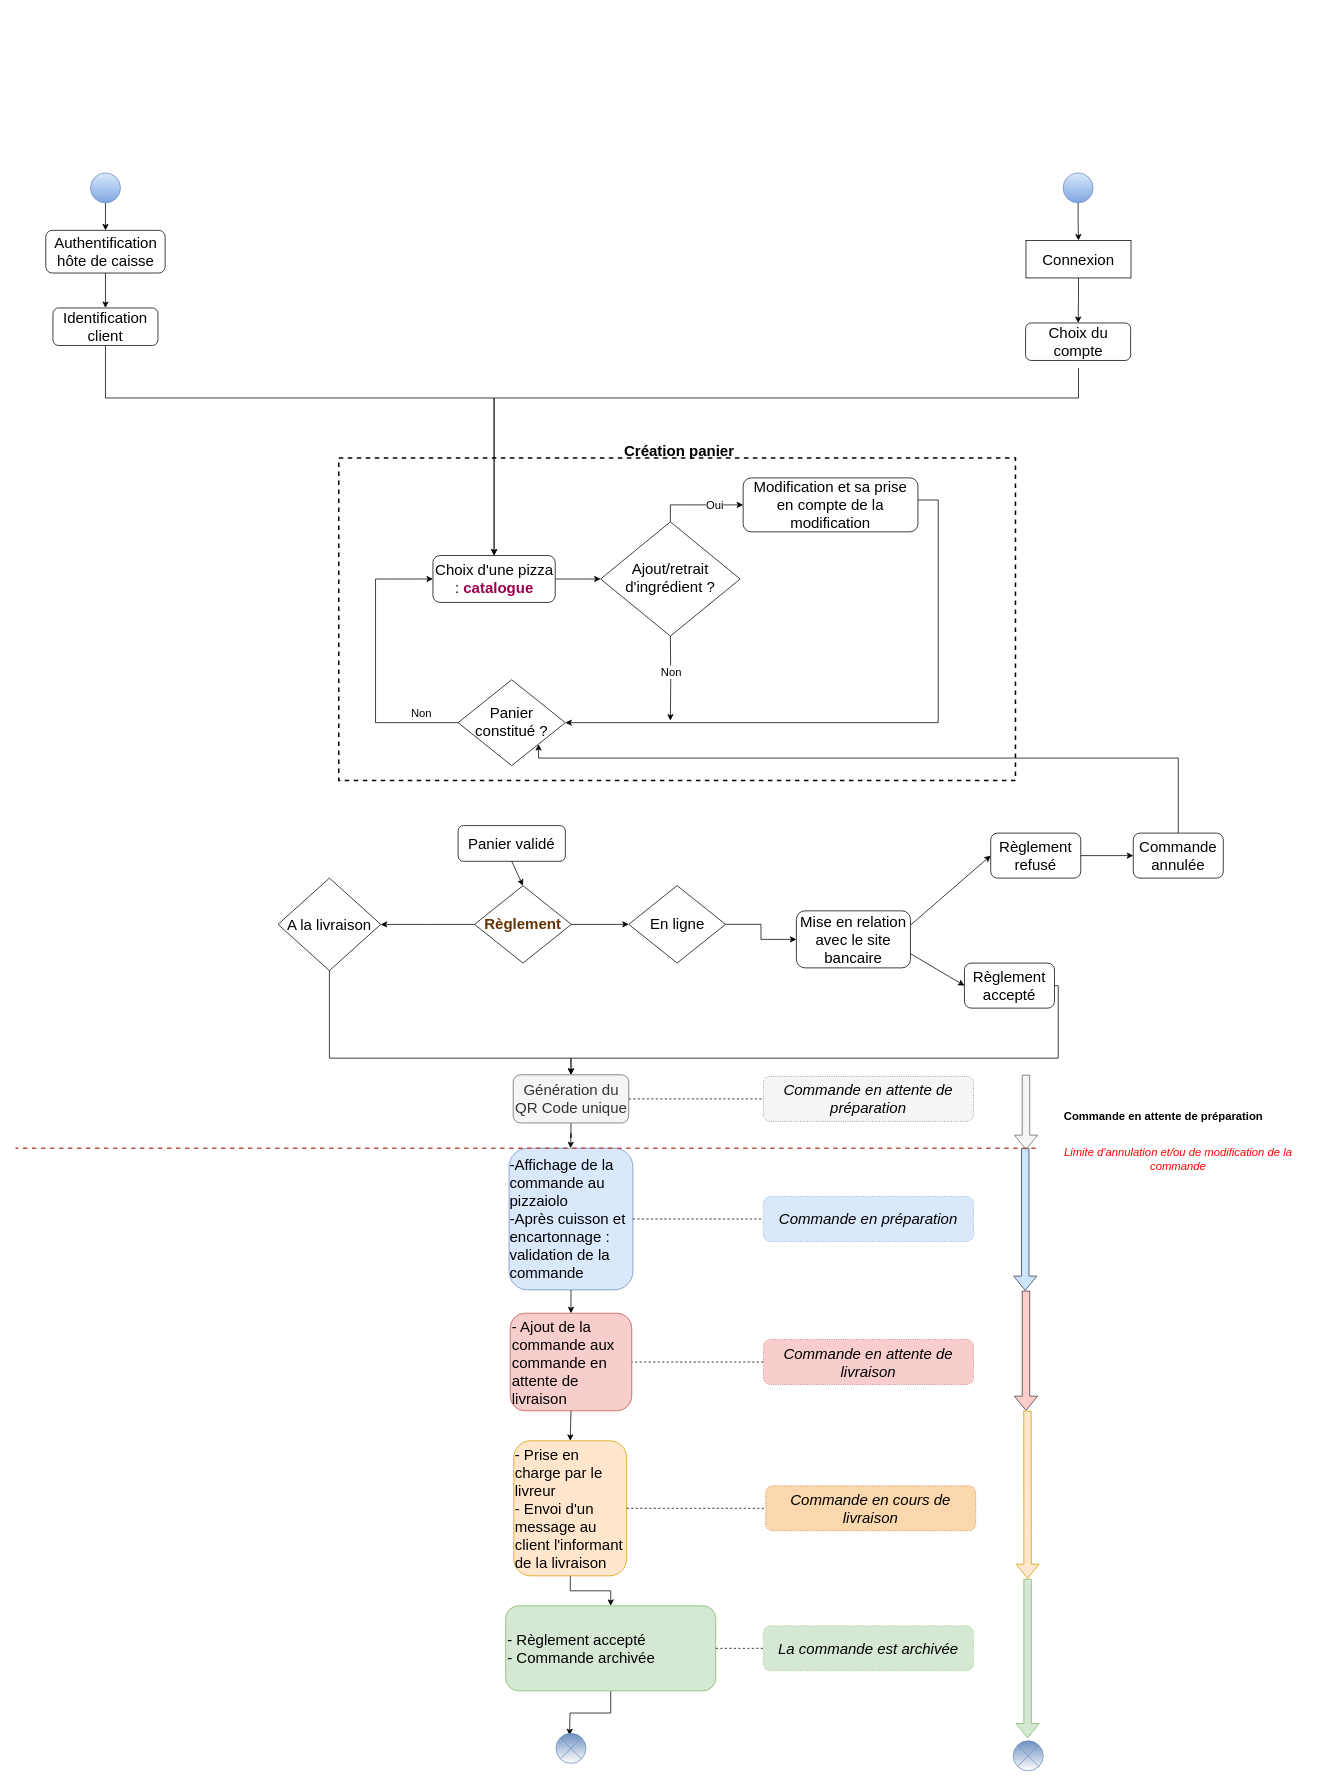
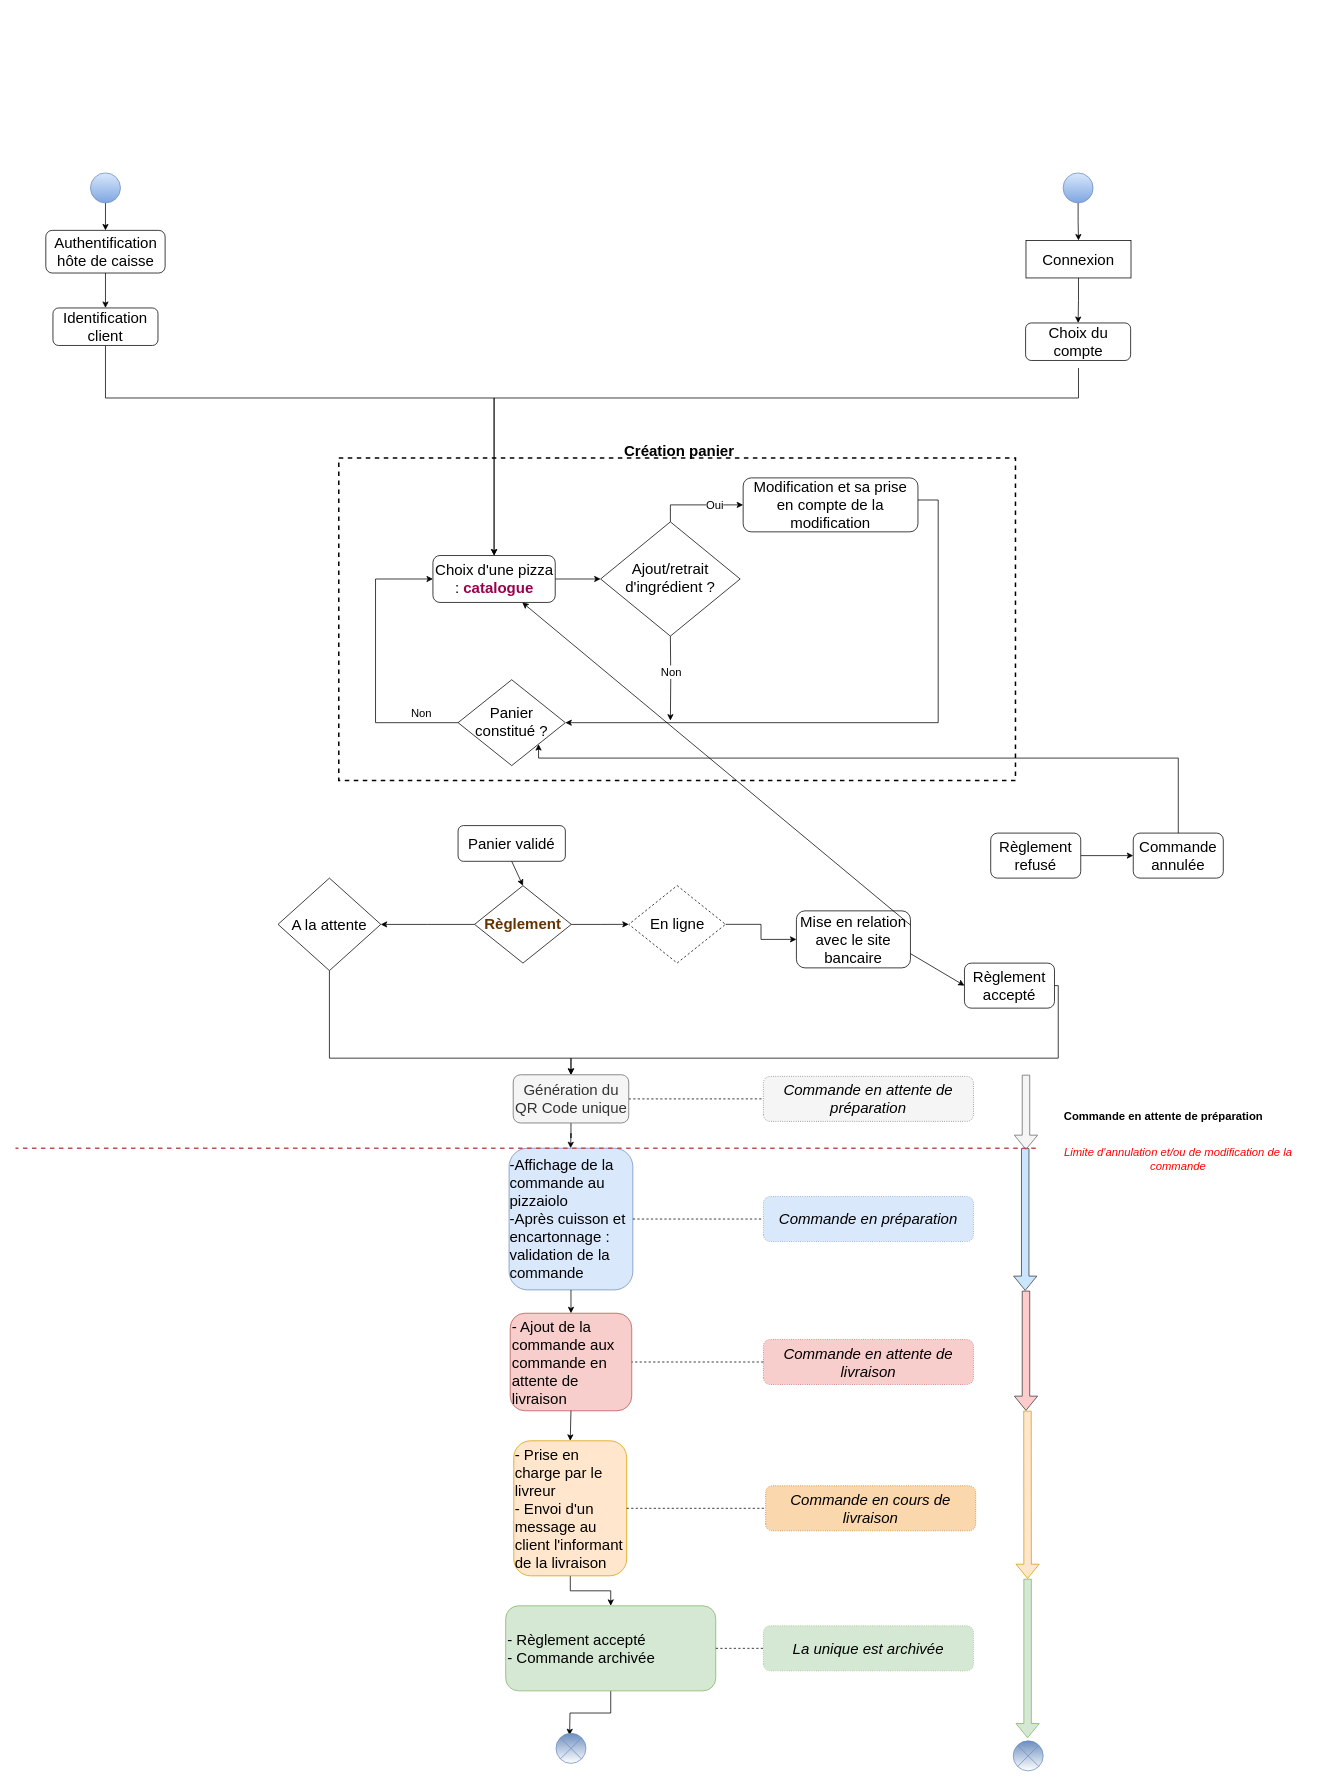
edge "Mise en relation avec le site bancaire" -> "Règlement refusé": now "Mise en relation avec le site bancaire" -> "Choix d'une pizza : catalogue"
node "A la livraison": label "A la livraison" -> "A la attente"
node "En ligne": style solid -> dashed
node "La commande est archivée": label "La commande est archivée" -> "La unique est archivée"
